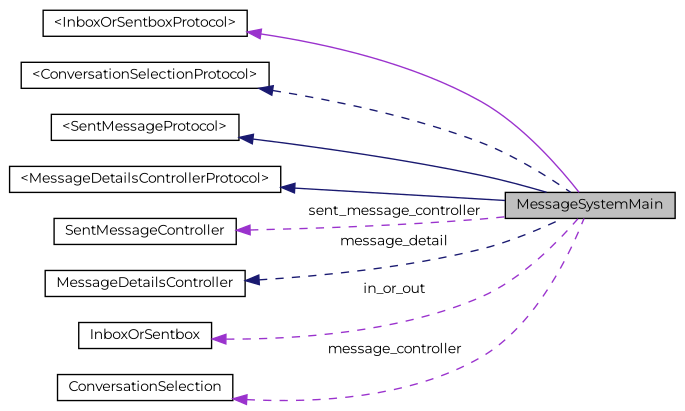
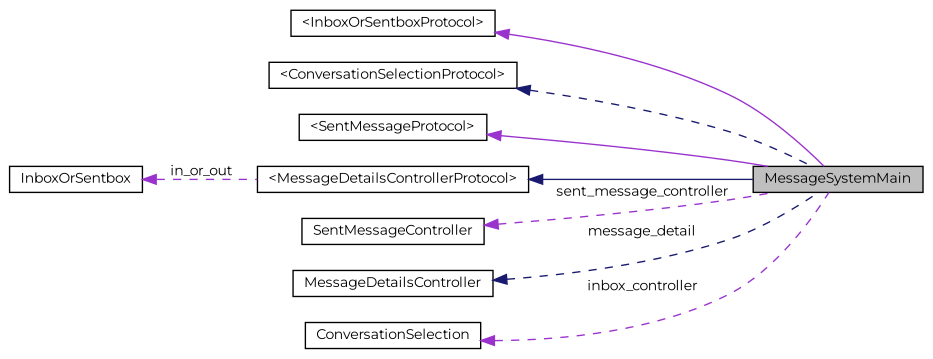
edge "MessageSystemMain" -> "<SentMessageProtocol>": color midnightblue -> darkorchid3
edge "MessageSystemMain" -> "InboxOrSentbox": now "<MessageDetailsControllerProtocol>" -> "InboxOrSentbox"
edge "MessageSystemMain" -> "ConversationSelection": label " message_controller" -> " inbox_controller"
